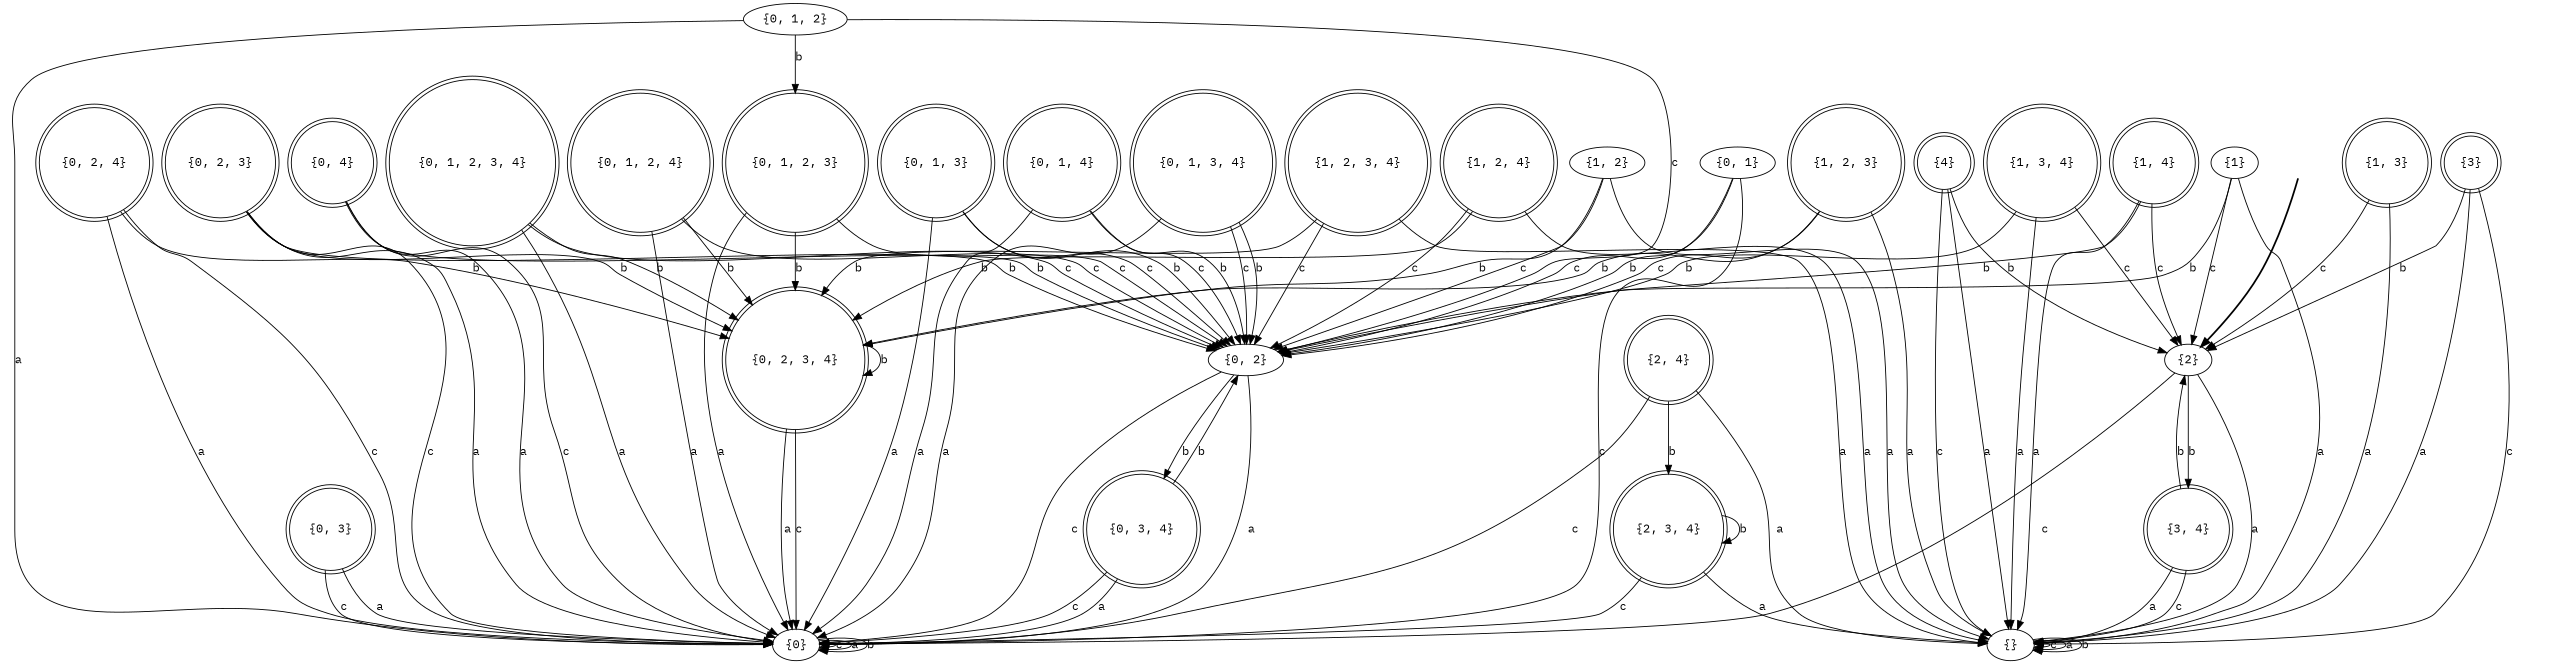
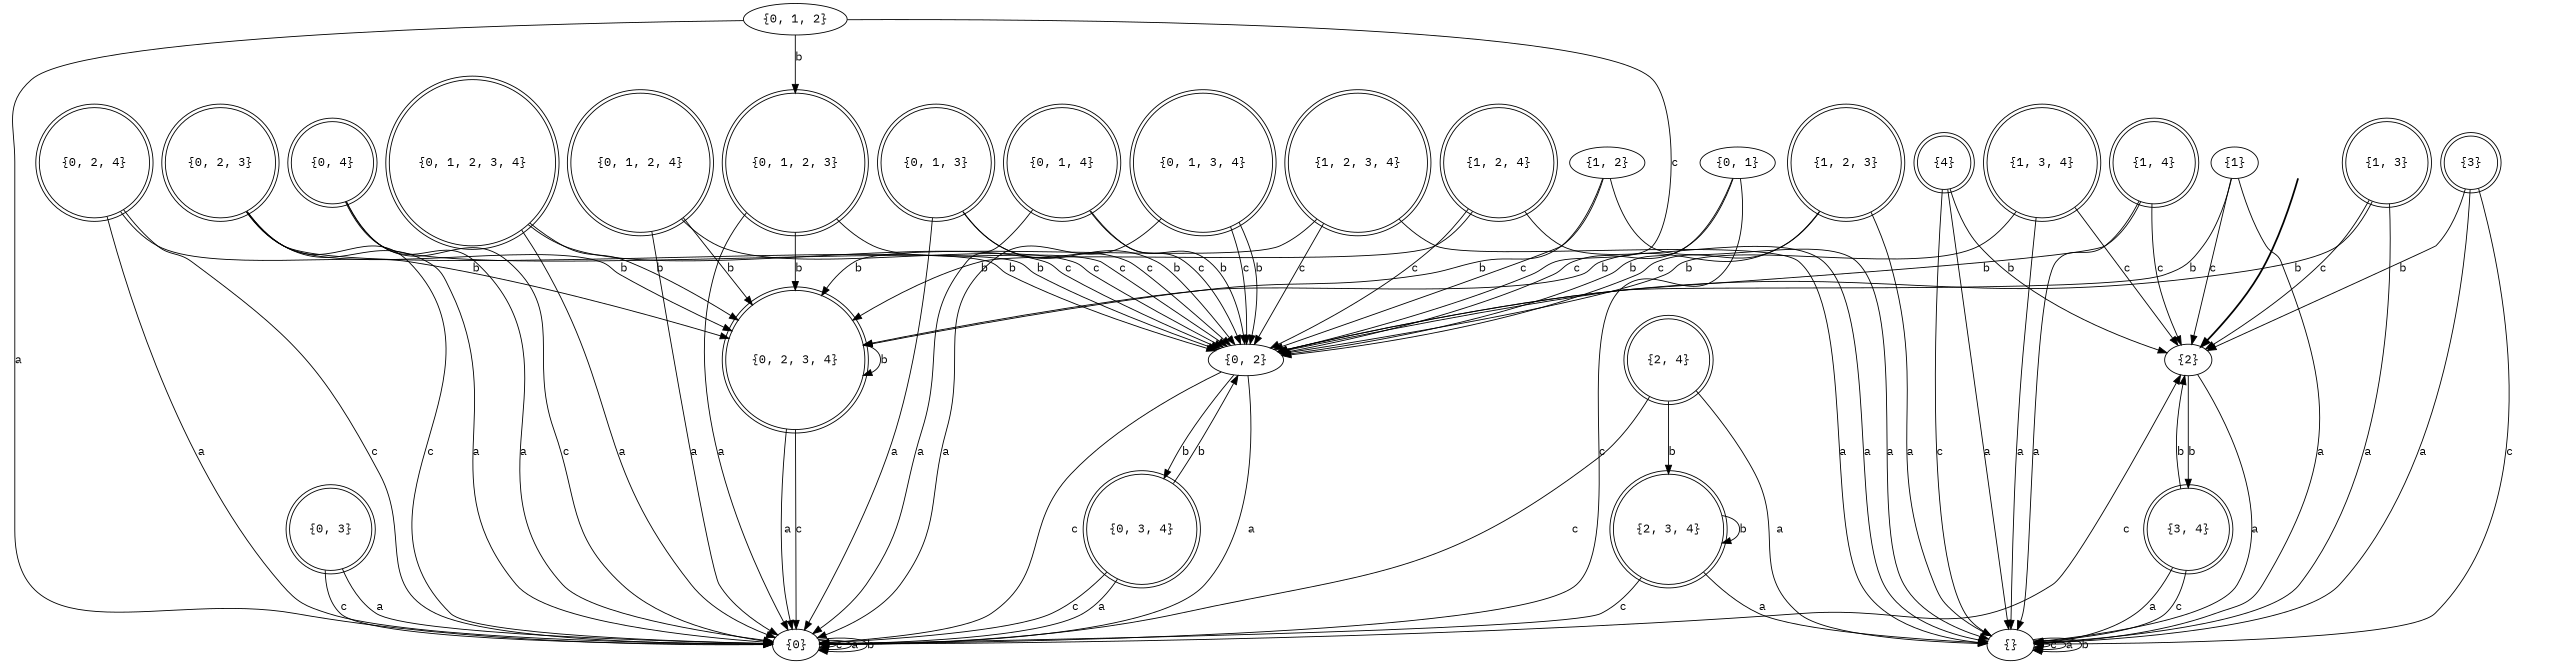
edge "{1, 3}" -> "{0, 2}": added, label "b"
edge "{2}" -> "{0}": reversed
